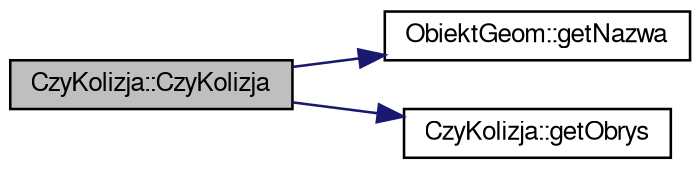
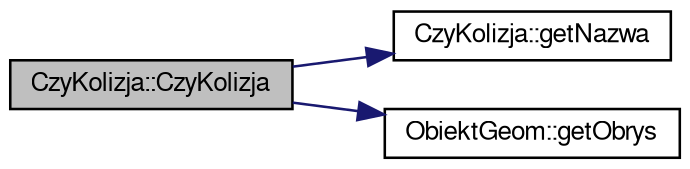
node "ObiektGeom::getNazwa": label "ObiektGeom::getNazwa" -> "CzyKolizja::getNazwa"
node "CzyKolizja::getObrys": label "CzyKolizja::getObrys" -> "ObiektGeom::getObrys"
